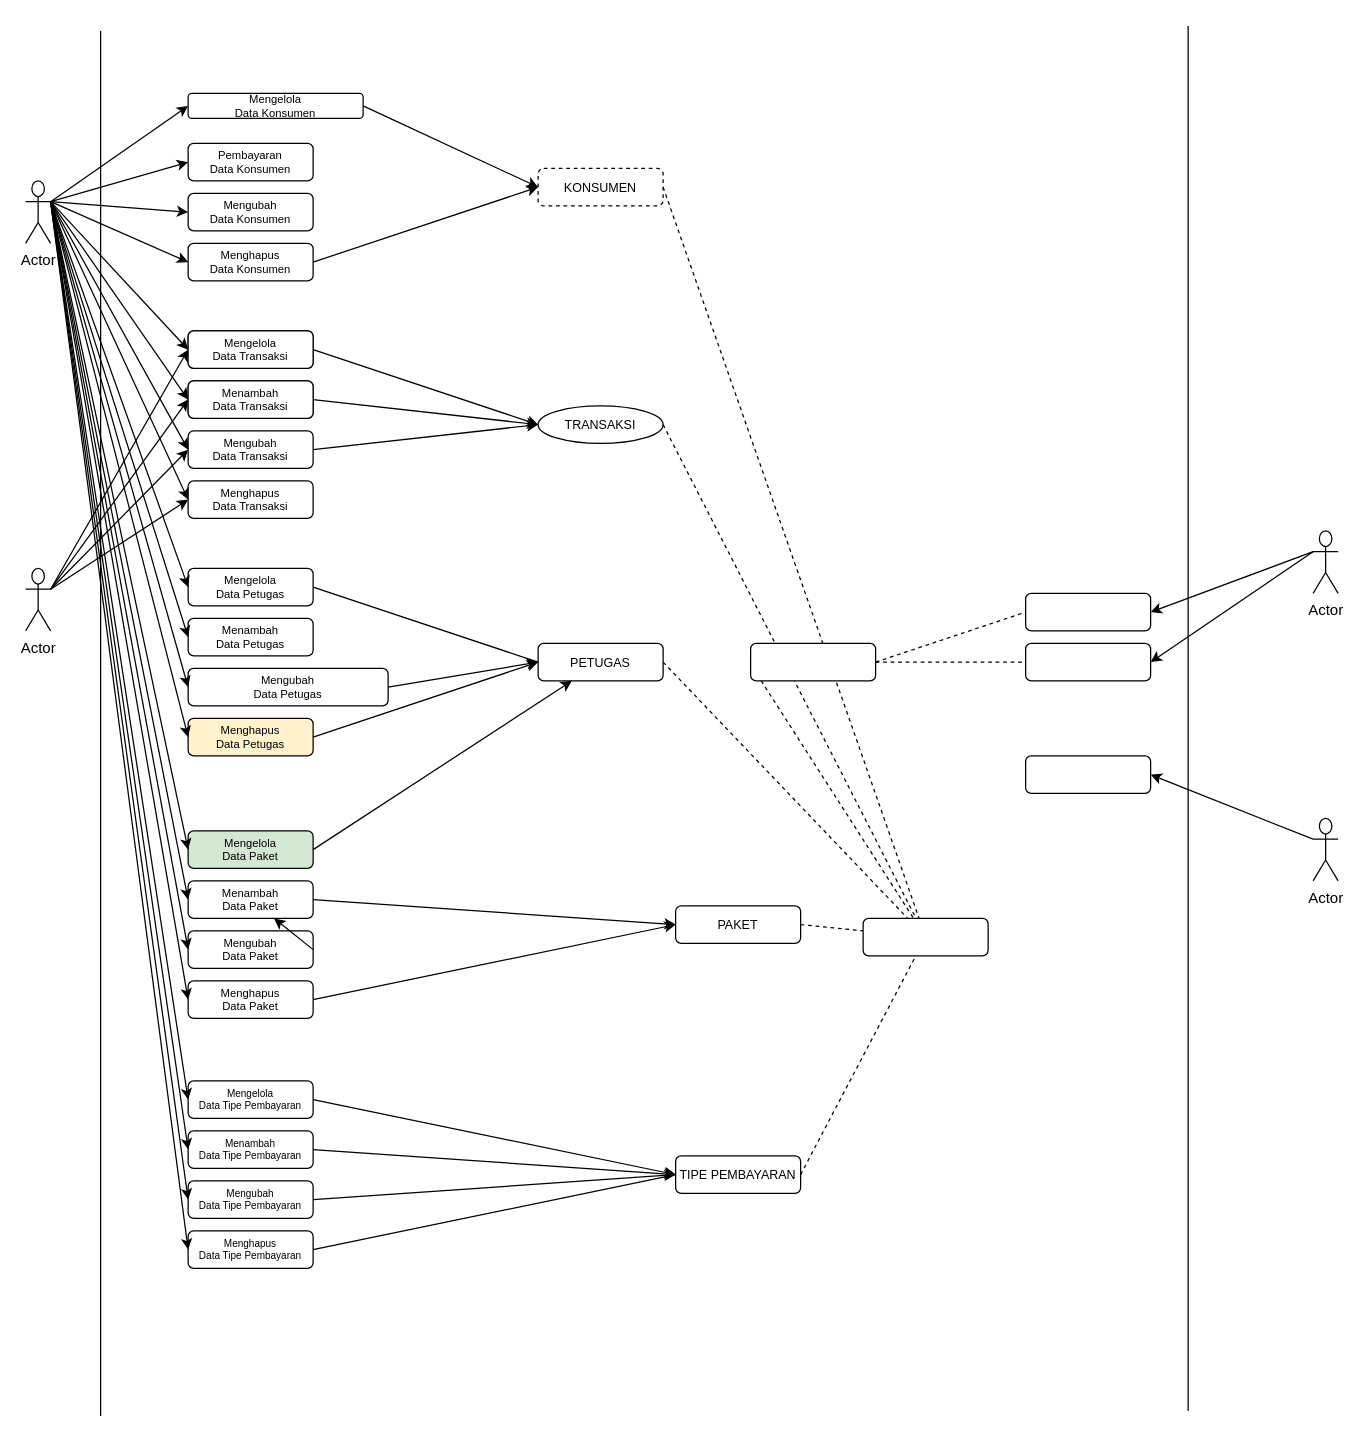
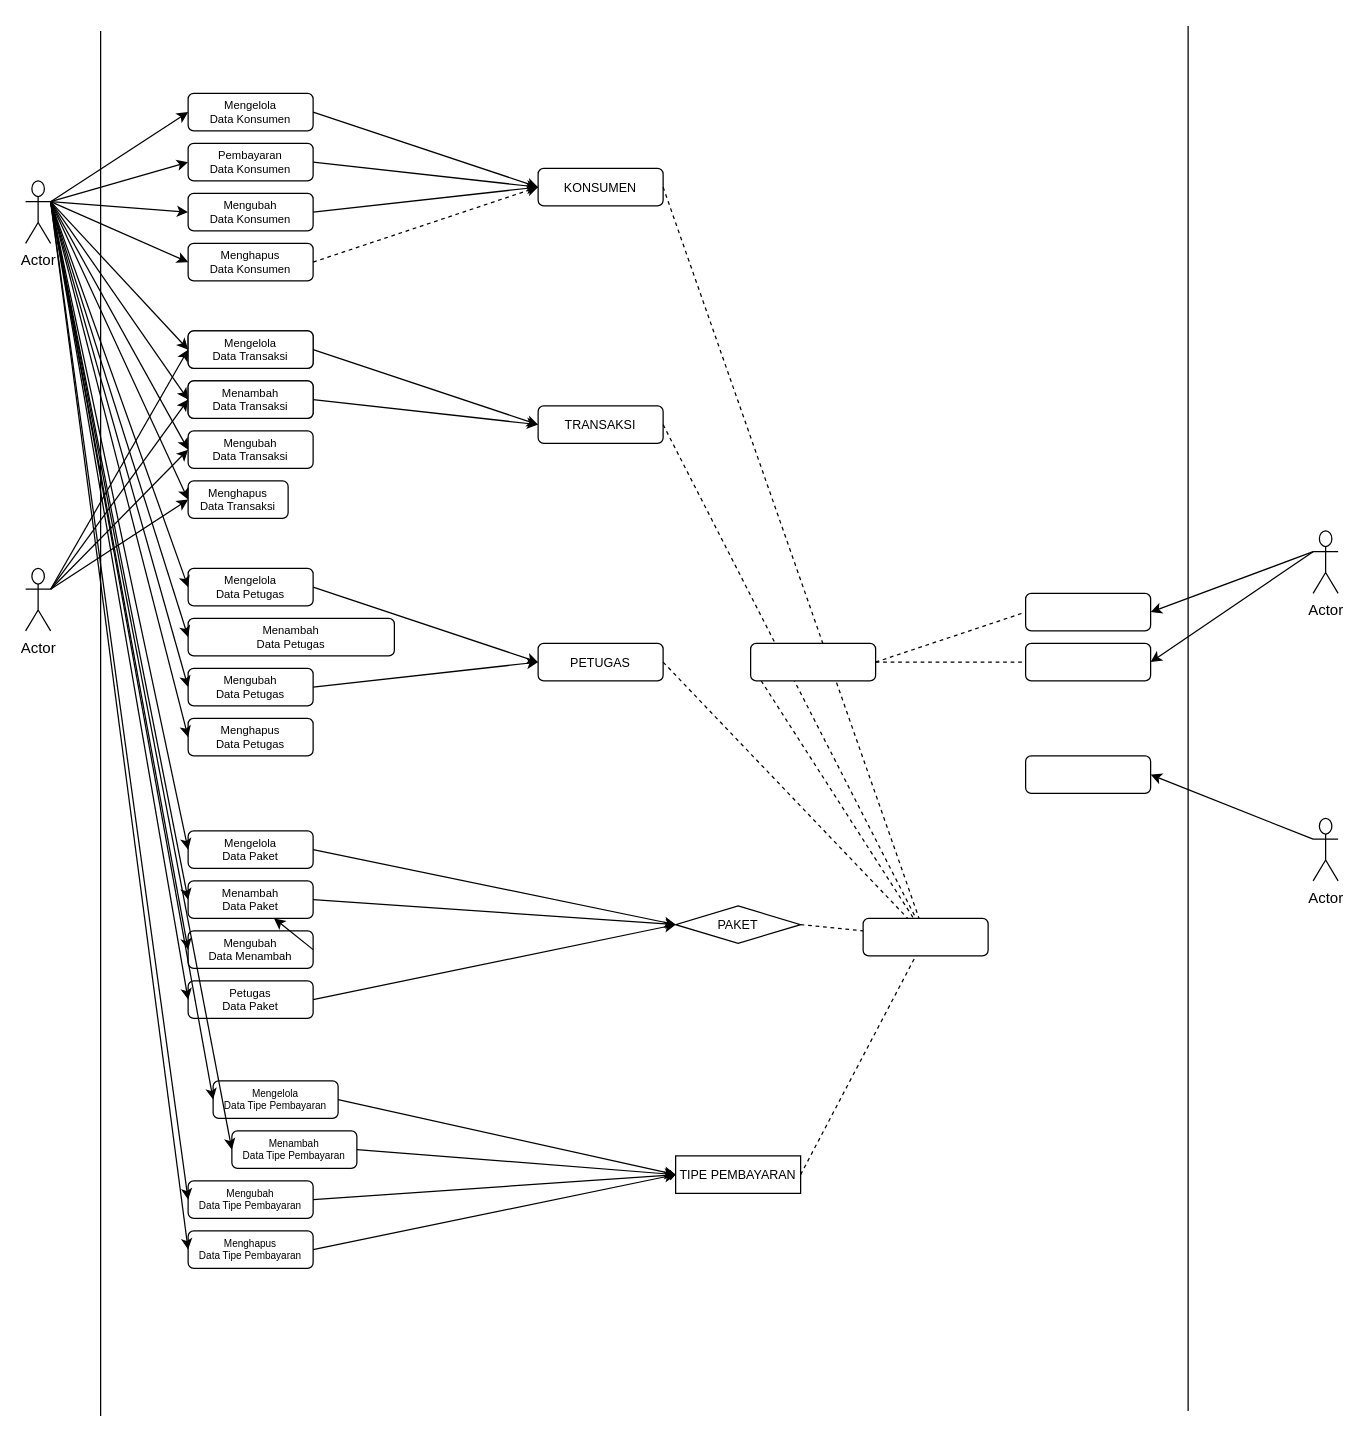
node "Mengelola Data Konsumen": size 175x25 -> 125x38
edge "Pembayaran Data Konsumen" -> "KONSUMEN": added
node "KONSUMEN": style dashed -> solid
edge "Mengubah Data Konsumen" -> "KONSUMEN": added
edge "Menghapus Data Konsumen" -> "KONSUMEN": style solid -> dashed
node "TRANSAKSI": shape ellipse -> rounded rectangle
edge "Mengubah Data Transaksi" -> "TRANSAKSI": removed
node "Menghapus Data Transaksi": size 125x38 -> 100x38
node "Menambah Data Petugas": size 125x38 -> 206x38
edge "Mengelola Data Petugas" -- "PETUGAS": arrowhead none -> classic
node "Mengubah Data Petugas": size 200x38 -> 125x38
edge "Menghapus Data Petugas" -> "PETUGAS": removed
node "Menghapus Data Petugas": fillcolor #fff2cc -> #ffffff
edge "Mengelola Data Paket" -> "PETUGAS": now "Mengelola Data Paket" -> "PAKET"
node "Mengelola Data Paket": fillcolor #d5e8d4 -> #ffffff
edge "Menambah Data Paket" -> "PAKET": arrowhead classic -> open
node "PAKET": shape rounded rectangle -> diamond
node "Mengubah Data Paket": label "Mengubah Data Paket" -> "Mengubah Data Menambah"
node "Menghapus Data Paket": label "Menghapus Data Paket" -> "Petugas Data Paket"
node "Mengelola Data Tipe Pembayaran": moved (251, 1099) -> (276, 1099)
node "Menambah Data Tipe Pembayaran": moved (251, 1149) -> (294, 1149)
node "TIPE PEMBAYARAN": shape rounded rectangle -> rectangle
edge "Mengubah Data Tipe Pembayaran" -> "TIPE PEMBAYARAN": arrowhead classic -> diamond
edge "TIPE PEMBAYARAN" -- "Menghapus Data Tipe Pembayaran": arrowhead none -> classic
